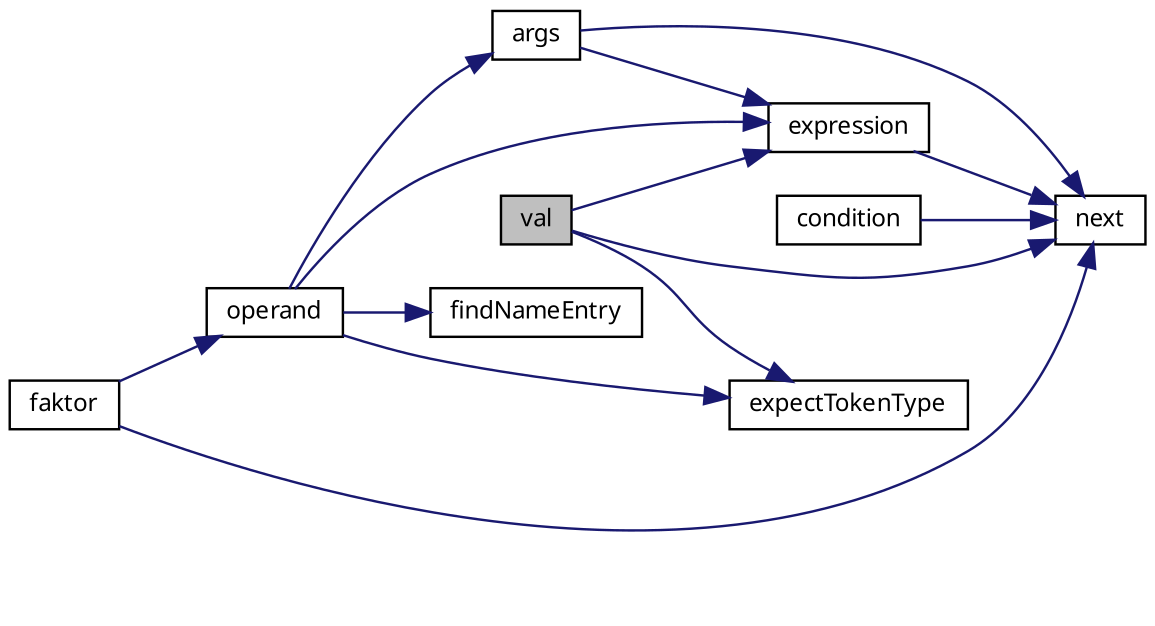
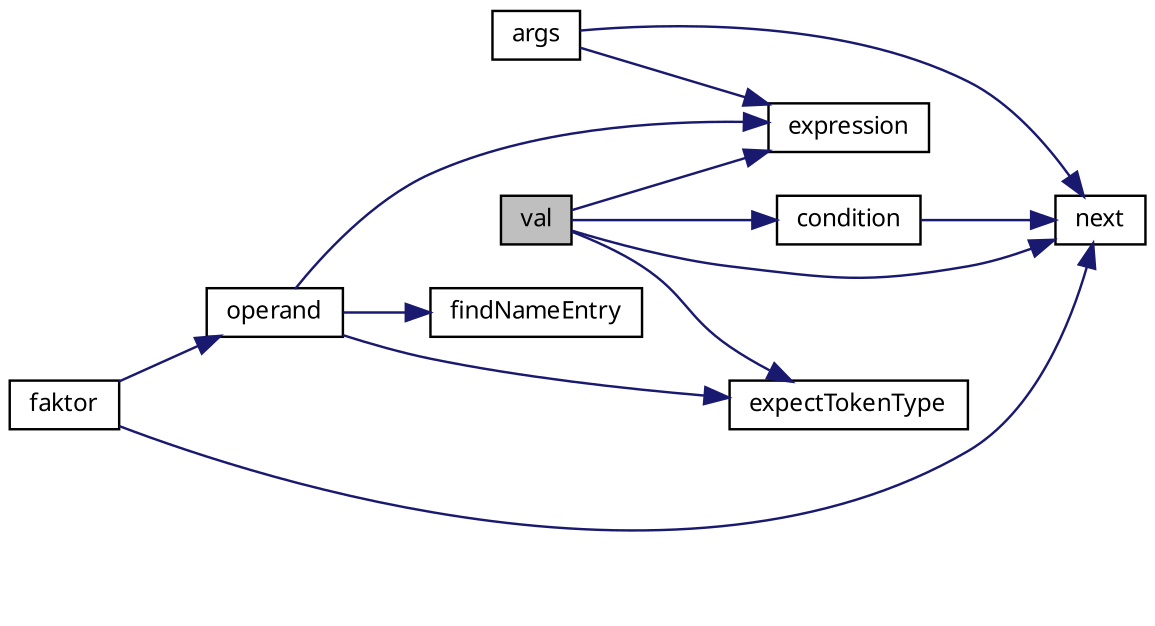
edge "operand" -> "args": removed
edge "expression" -> "next": removed
edge "val" -> "condition": added
